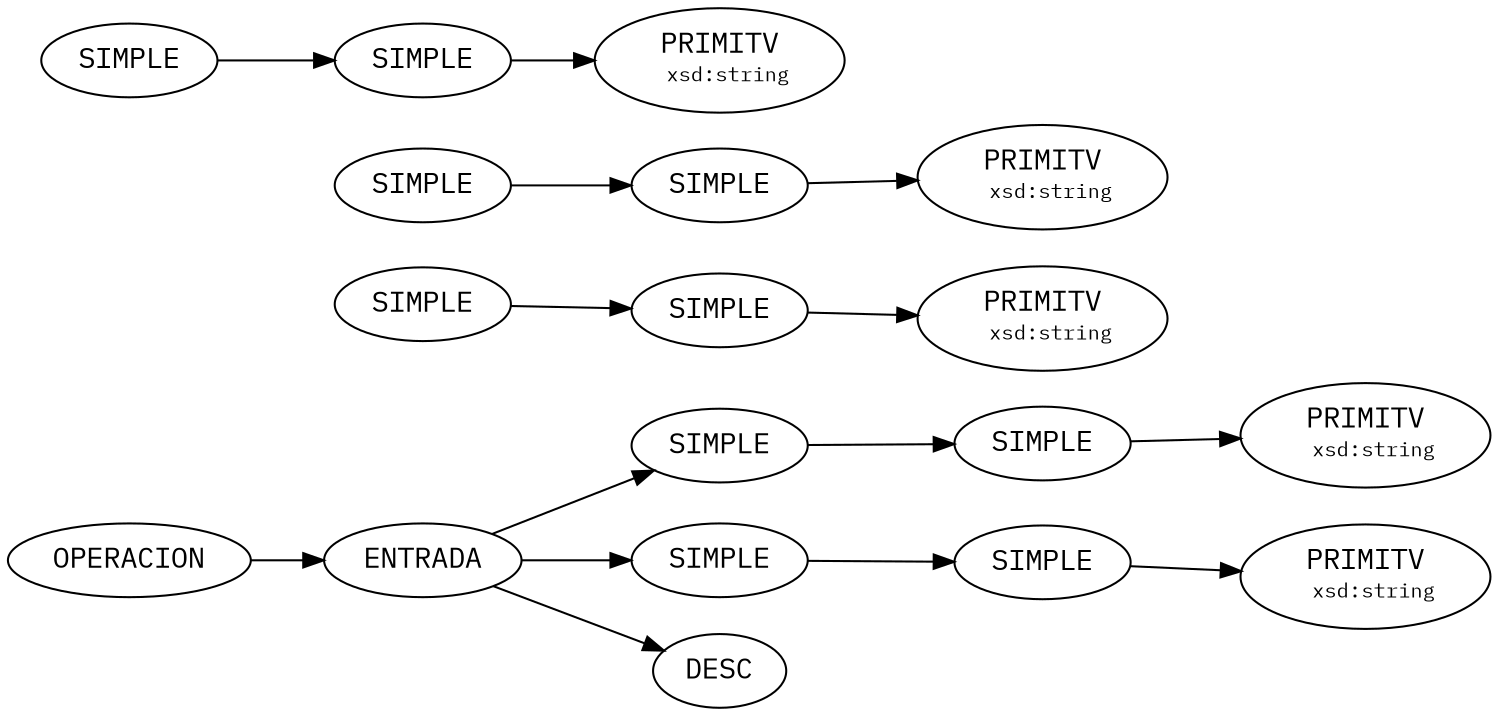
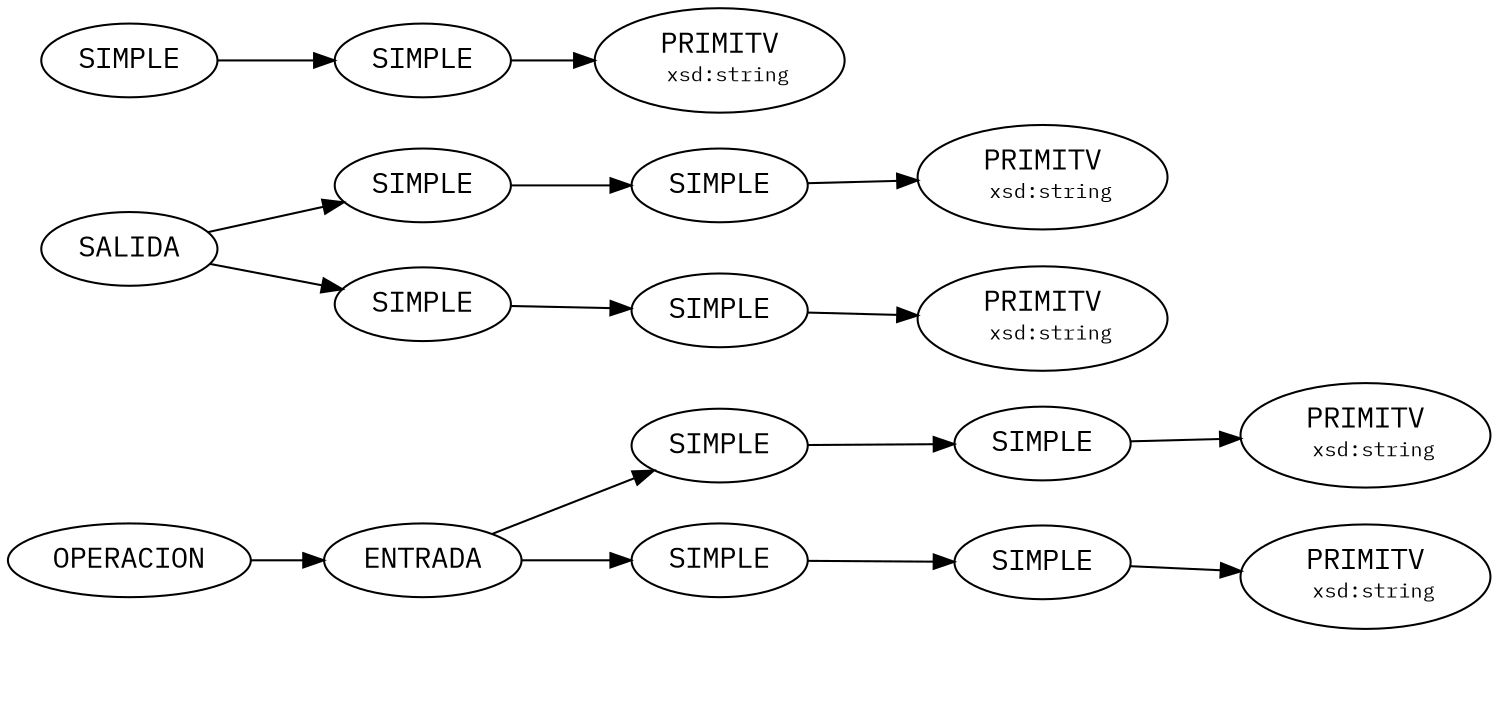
node "SALIDA": added
node "DESC": removed
